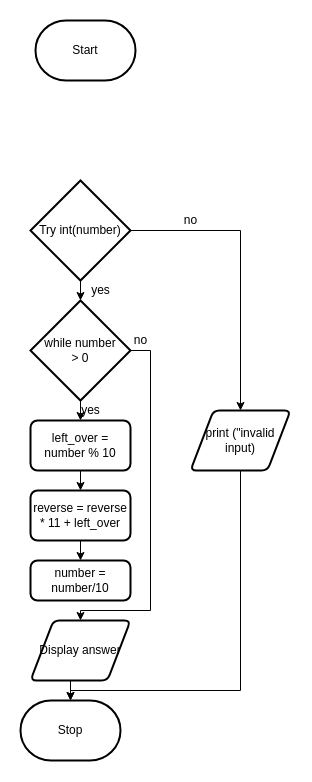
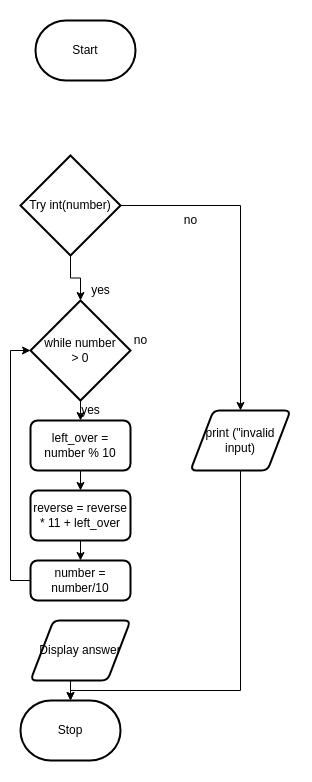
node "Try int(number)": moved (81, 231) -> (71, 206)
edge "number = number/10" -> "while number > 0": added
edge "while number > 0" -> "Display answer": removed
